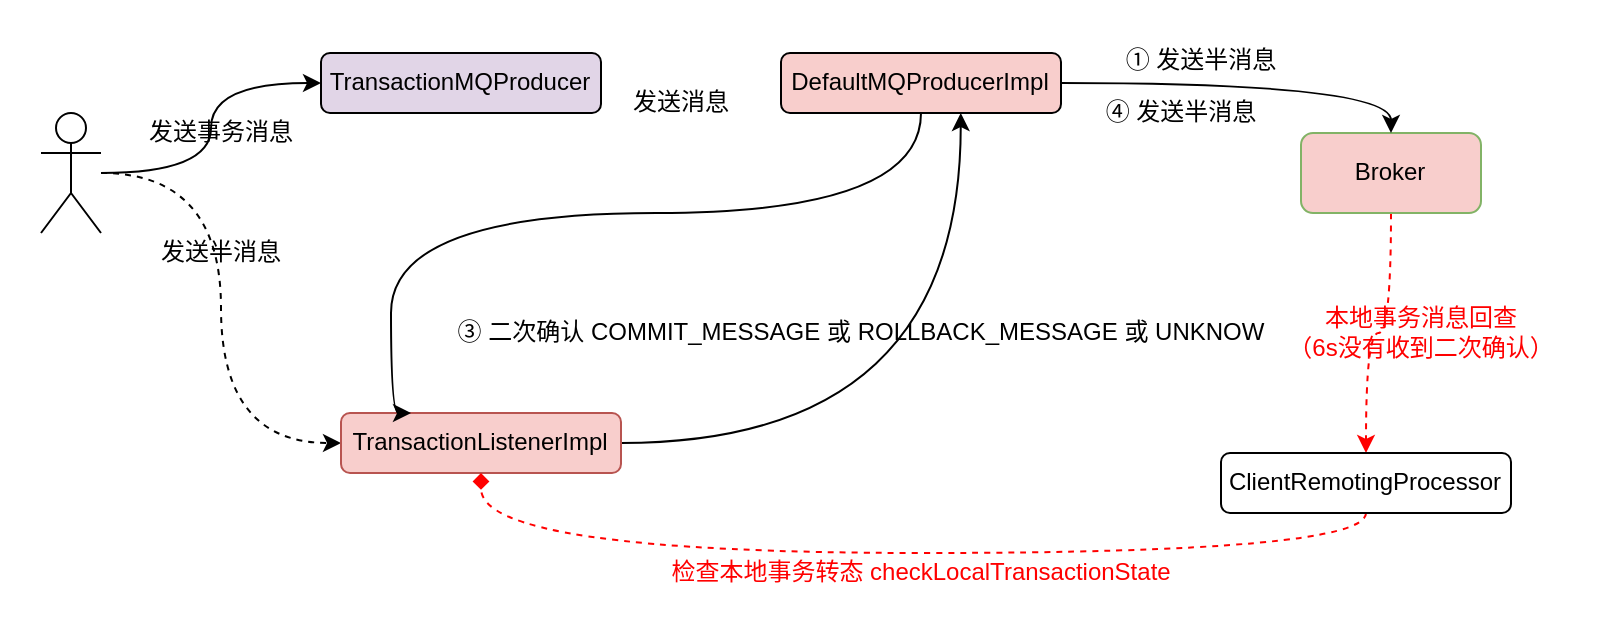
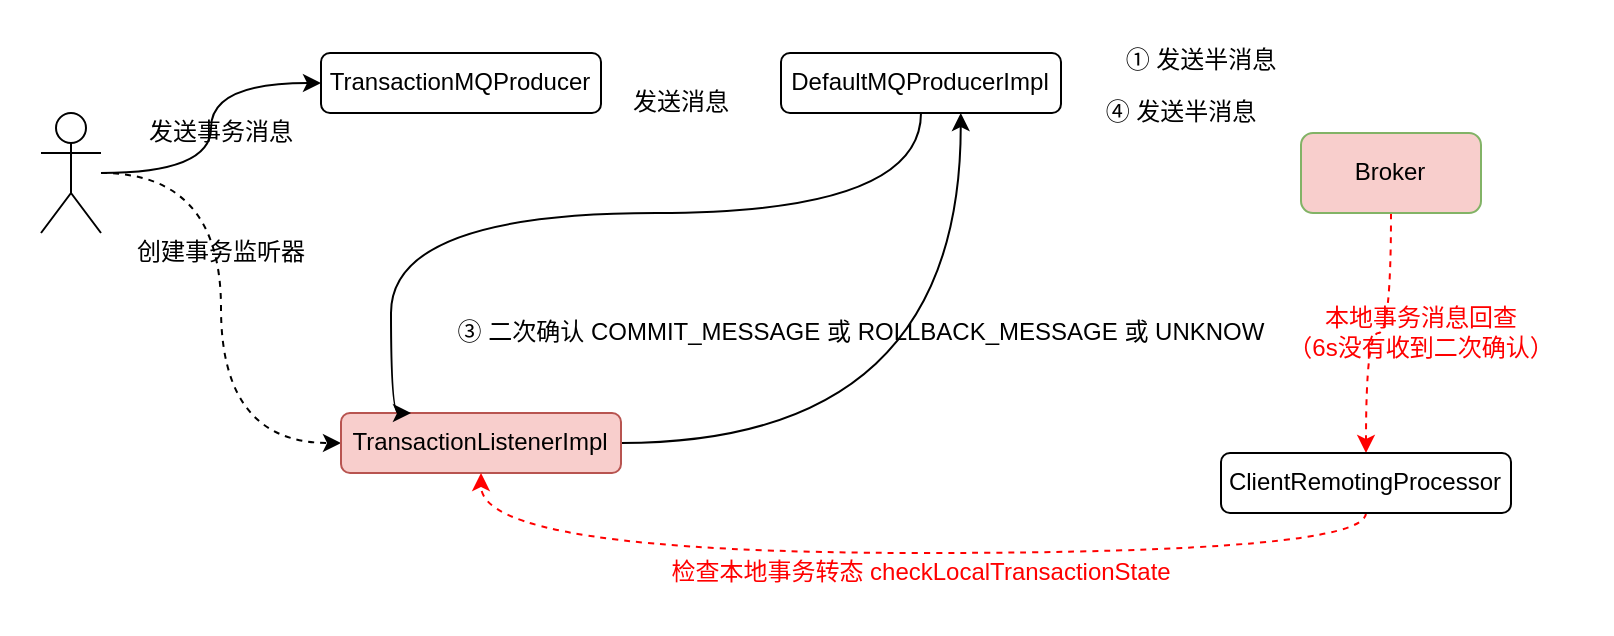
node "TransactionMQProducer": fillcolor #e1d5e7 -> #ffffff
node "DefaultMQProducerImpl": fillcolor #f8cecc -> #ffffff
edge "DefaultMQProducerImpl" -> "Broker": removed
node "发送半消息": label "发送半消息" -> "创建事务监听器"
edge "ClientRemotingProcessor" -> "TransactionListenerImpl": arrowhead diamond -> classic
